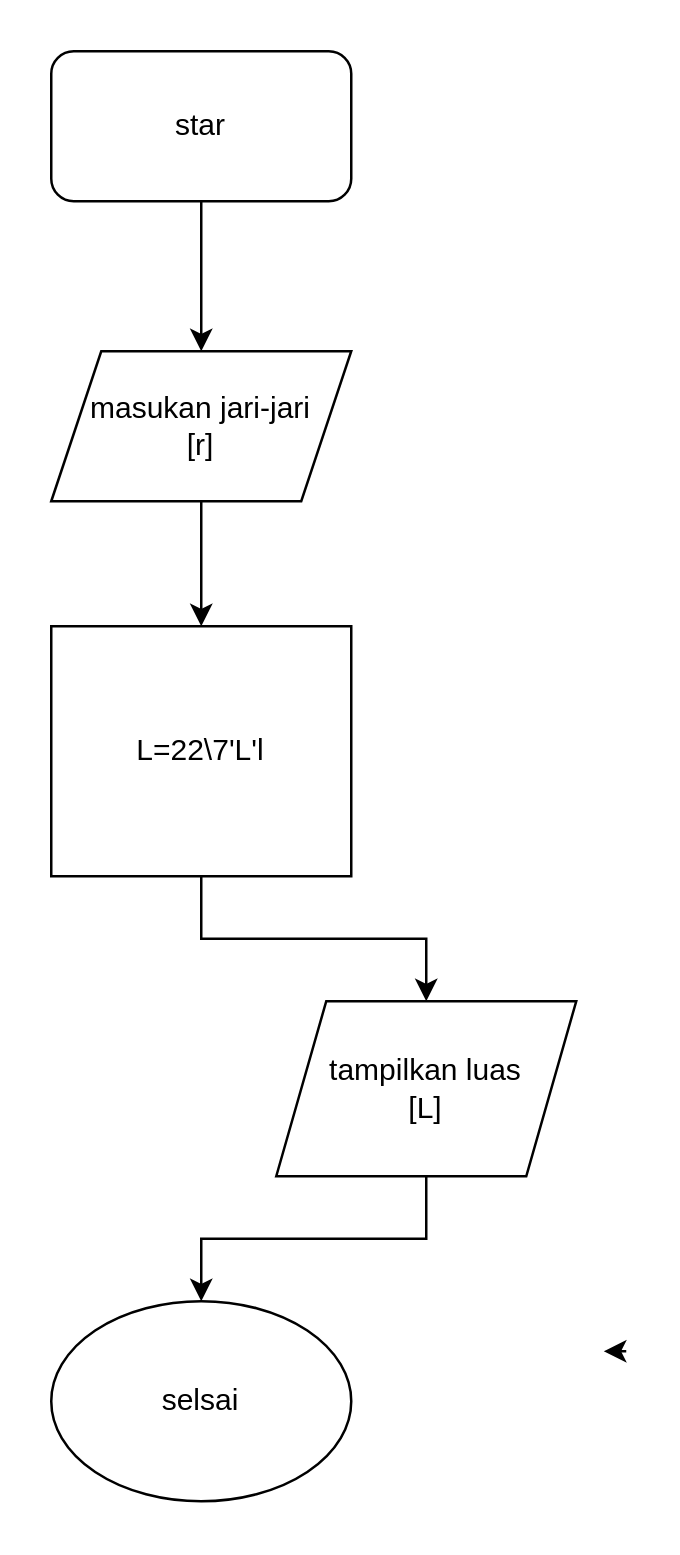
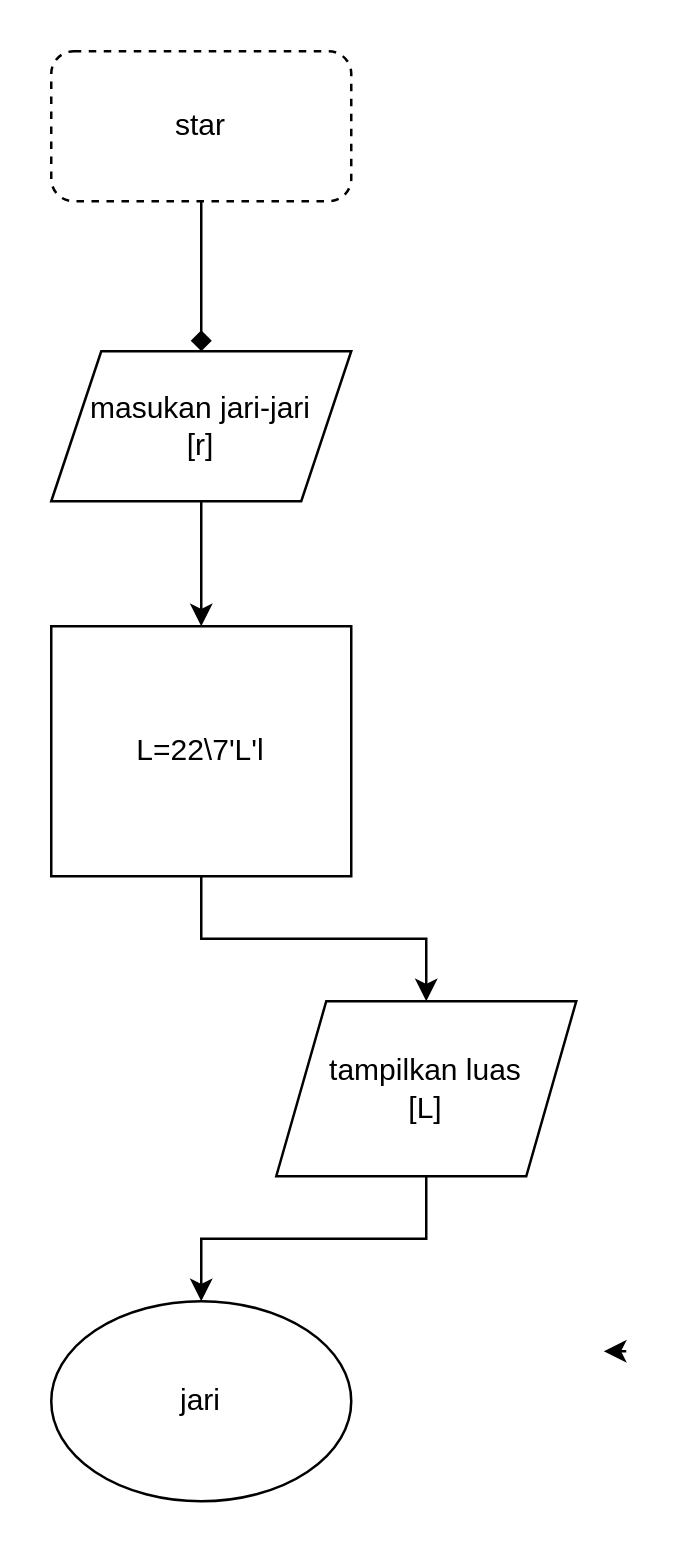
node "star": style solid -> dashed
edge "star" -> "masukan jari-jari [r]": arrowhead classic -> diamond
node "selsai": label "selsai" -> "jari"
